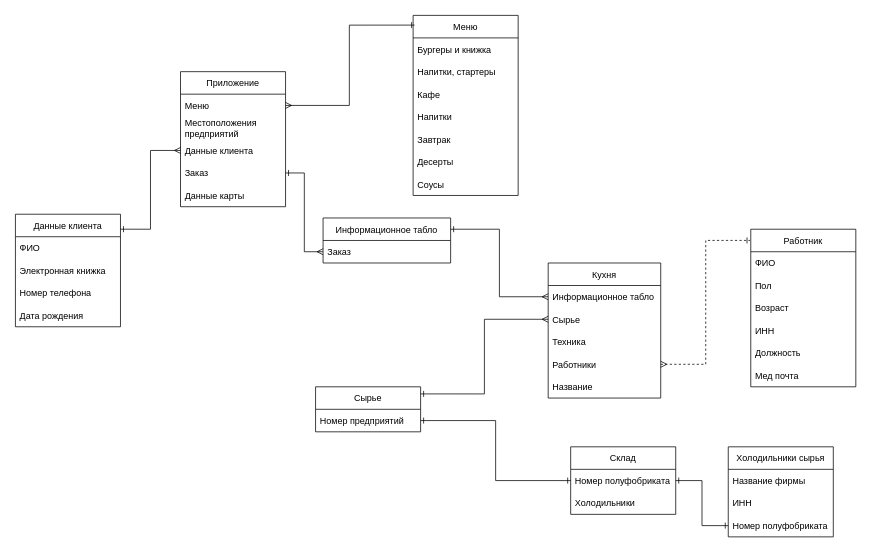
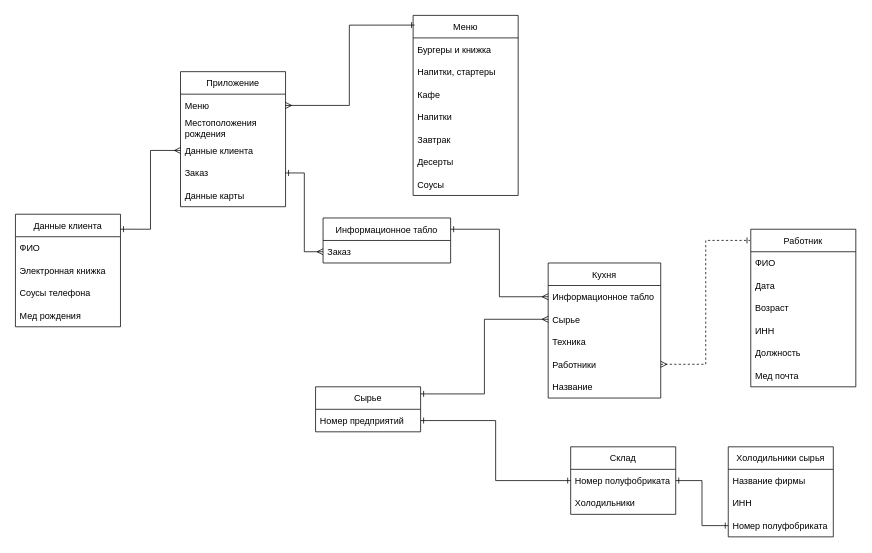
node "Местоположения предприятий": label "Местоположения предприятий" -> "Местоположения рождения"
node "Пол": label "Пол" -> "Дата"
node "Номер телефона": label "Номер телефона" -> "Соусы телефона"
node "Дата рождения": label "Дата рождения" -> "Мед рождения"
